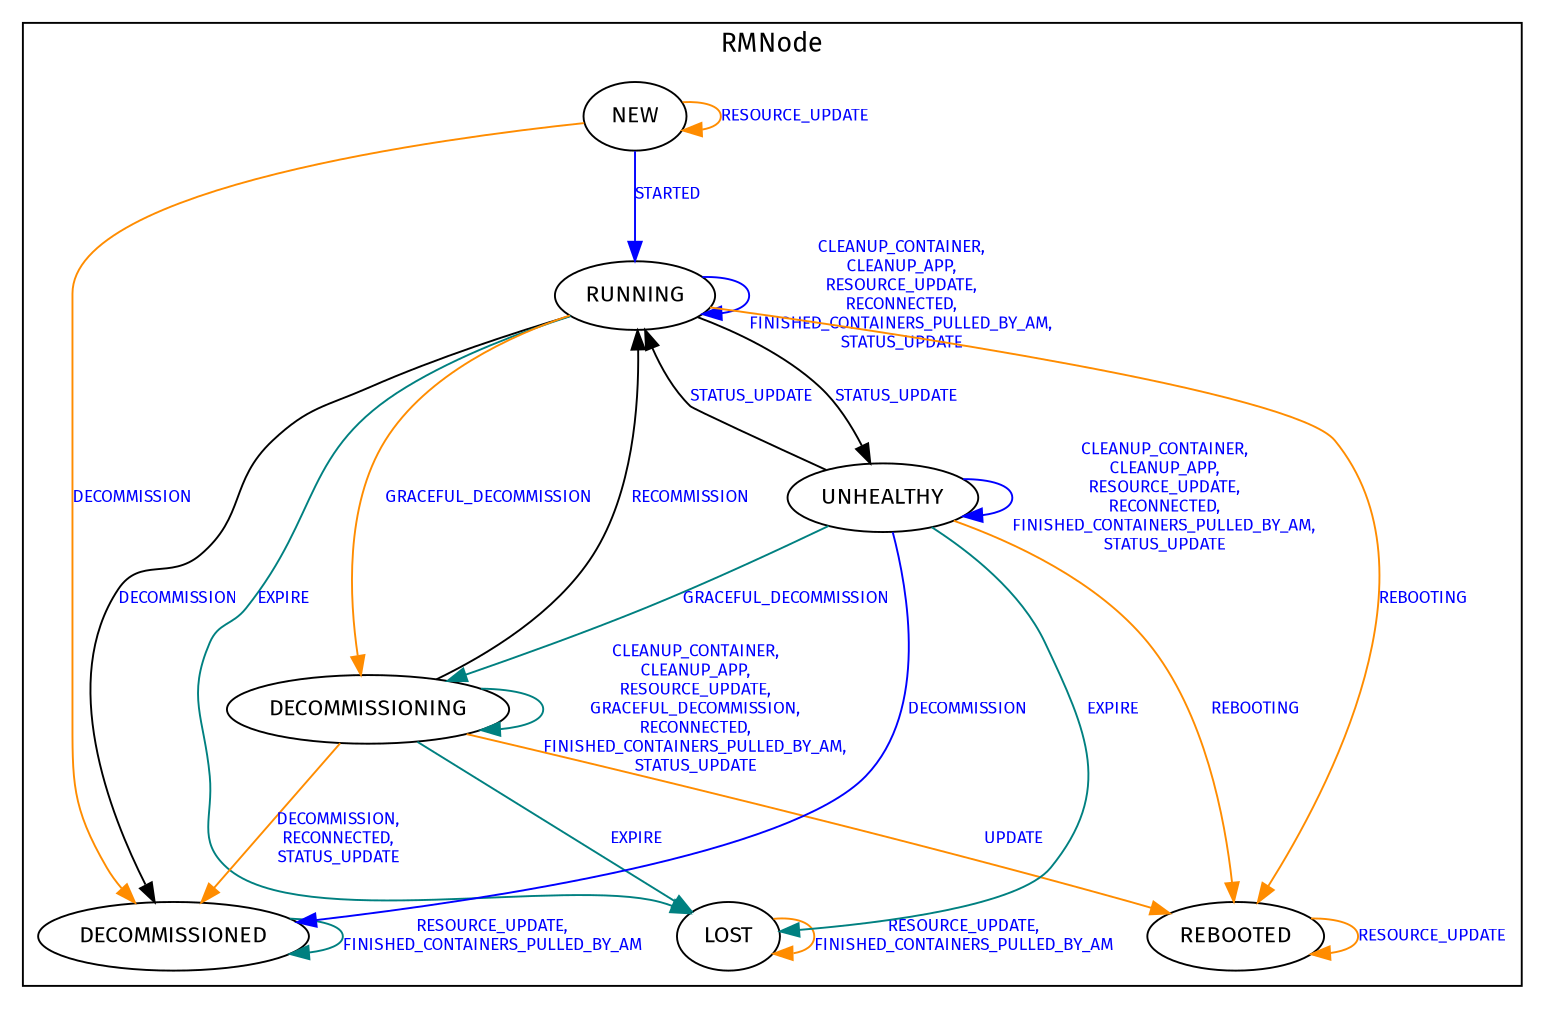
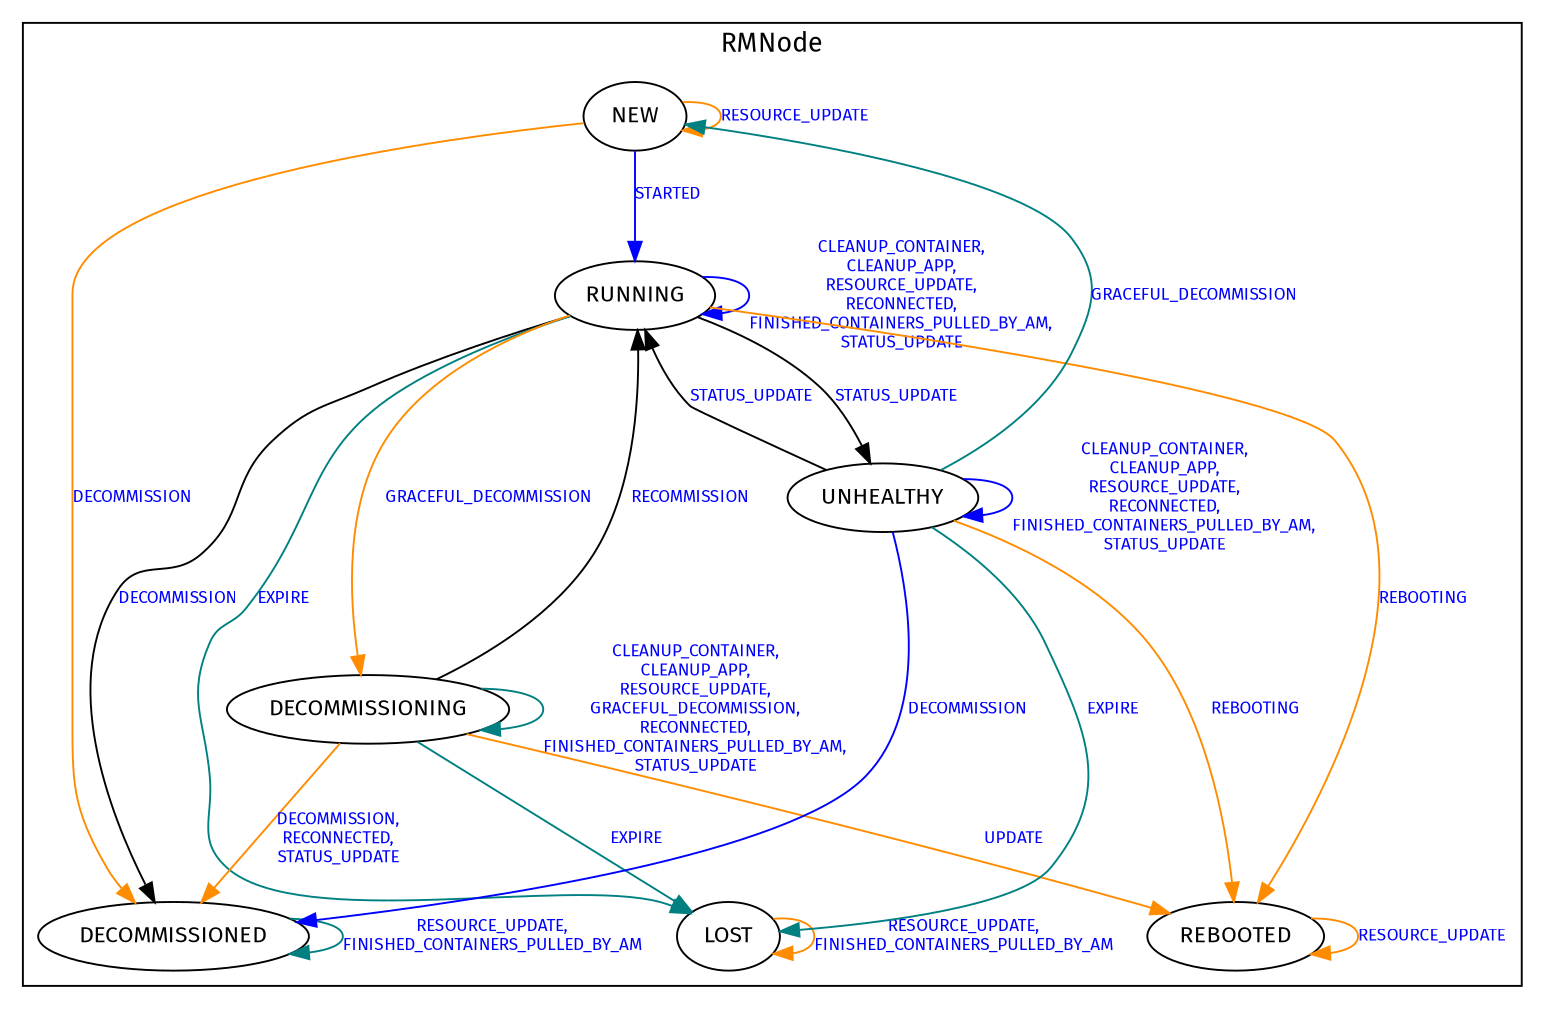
edge "UNHEALTHY" -> "DECOMMISSIONING": now "UNHEALTHY" -> "NEW"
